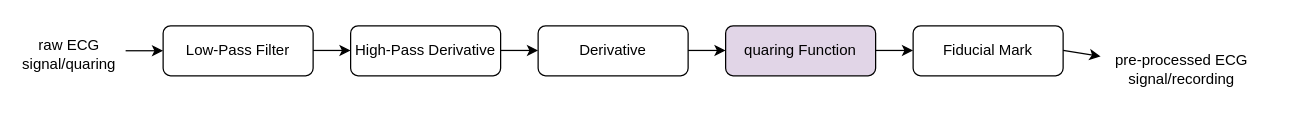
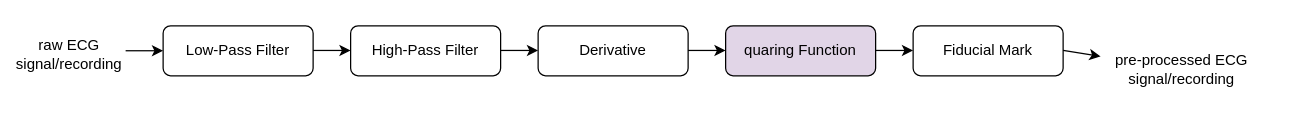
node "High-Pass Derivative": label "High-Pass Derivative" -> "High-Pass Filter"
node "raw ECG signal/quaring": label "raw ECG signal/quaring" -> "raw ECG signal/recording"
